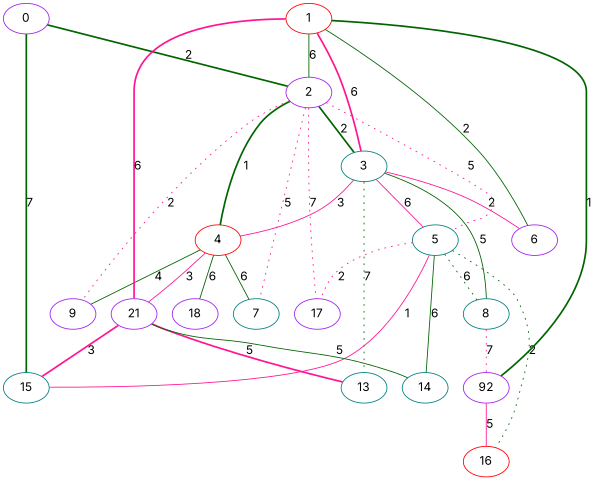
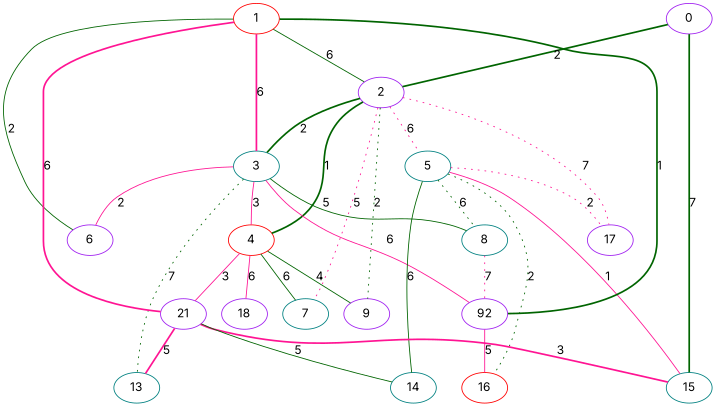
edge "2" -- "5": label "5" -> "6"
edge "2" -- "9": color deeppink -> darkgreen
edge "3" -- "5": now "3" -- "92"
edge "4" -- "18": color darkgreen -> deeppink
